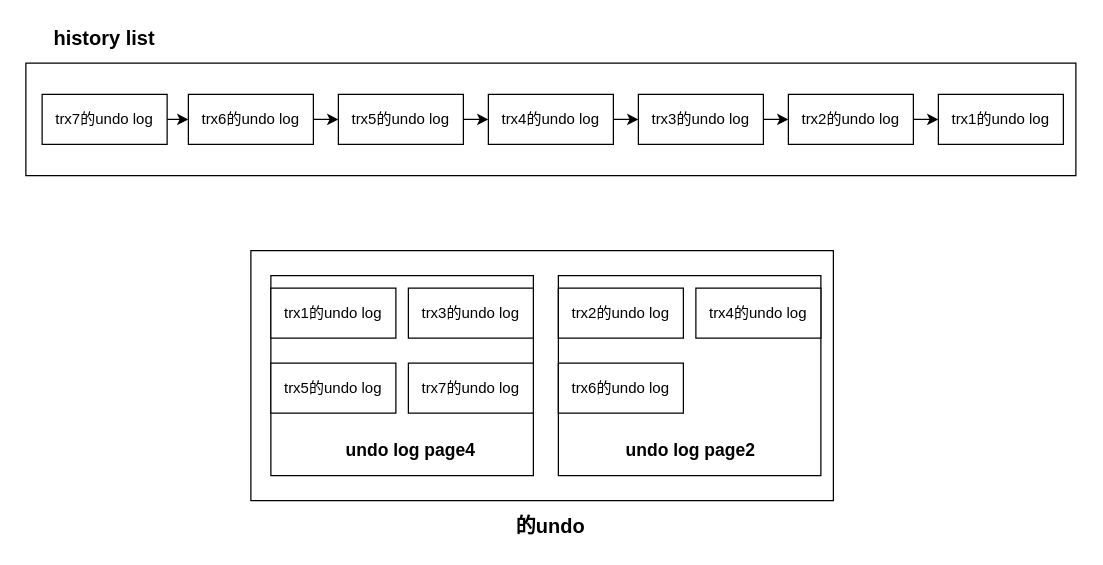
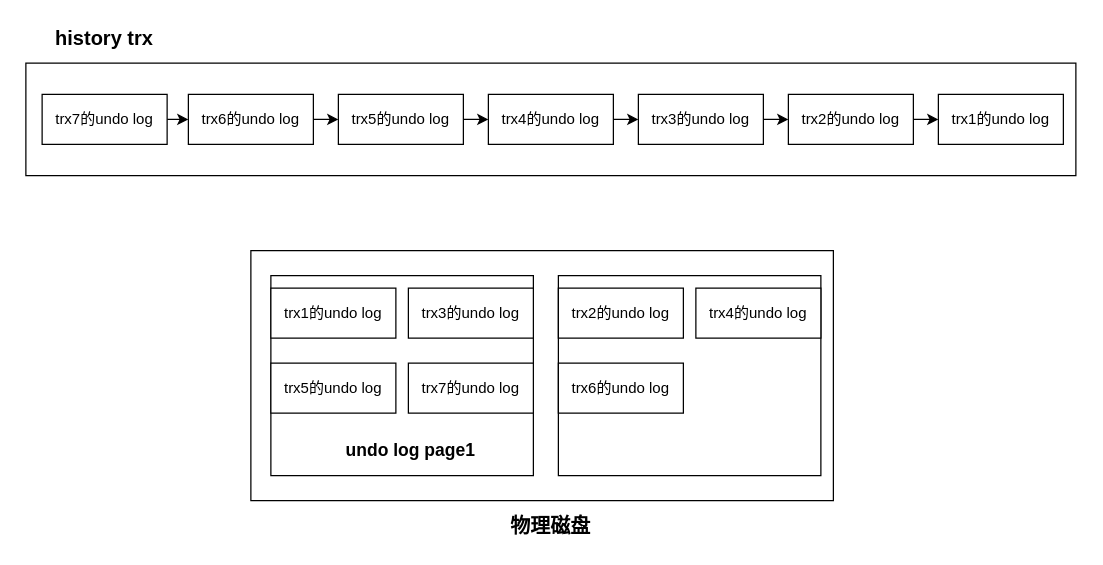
node "history list": label "history list" -> "history trx"
node "undo log page4": label "undo log page4" -> "undo log page1"
node "undo log page2": removed
node "的undo": label "的undo" -> "物理磁盘"
